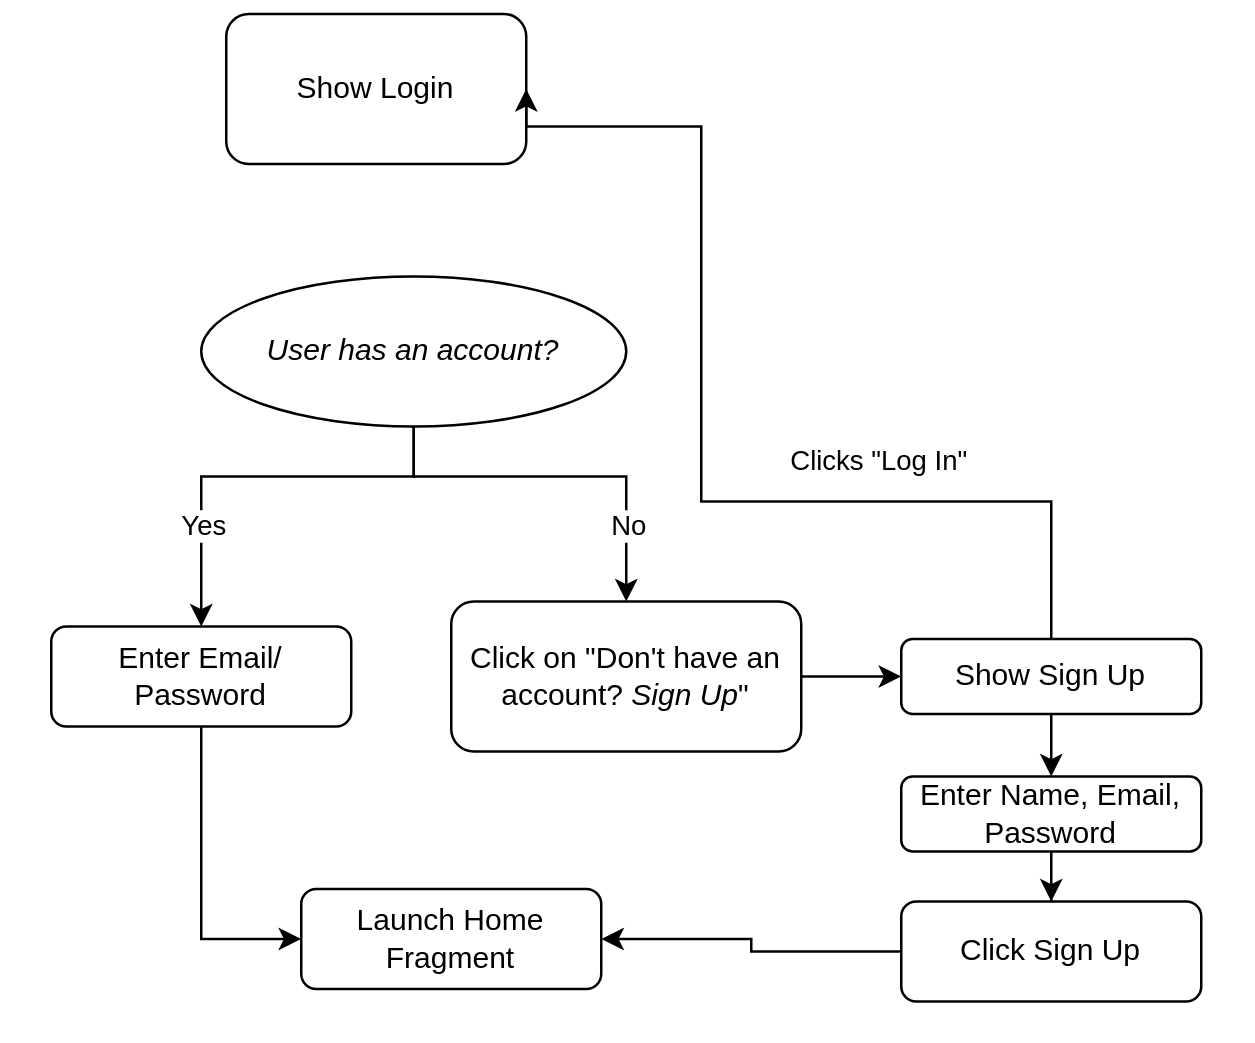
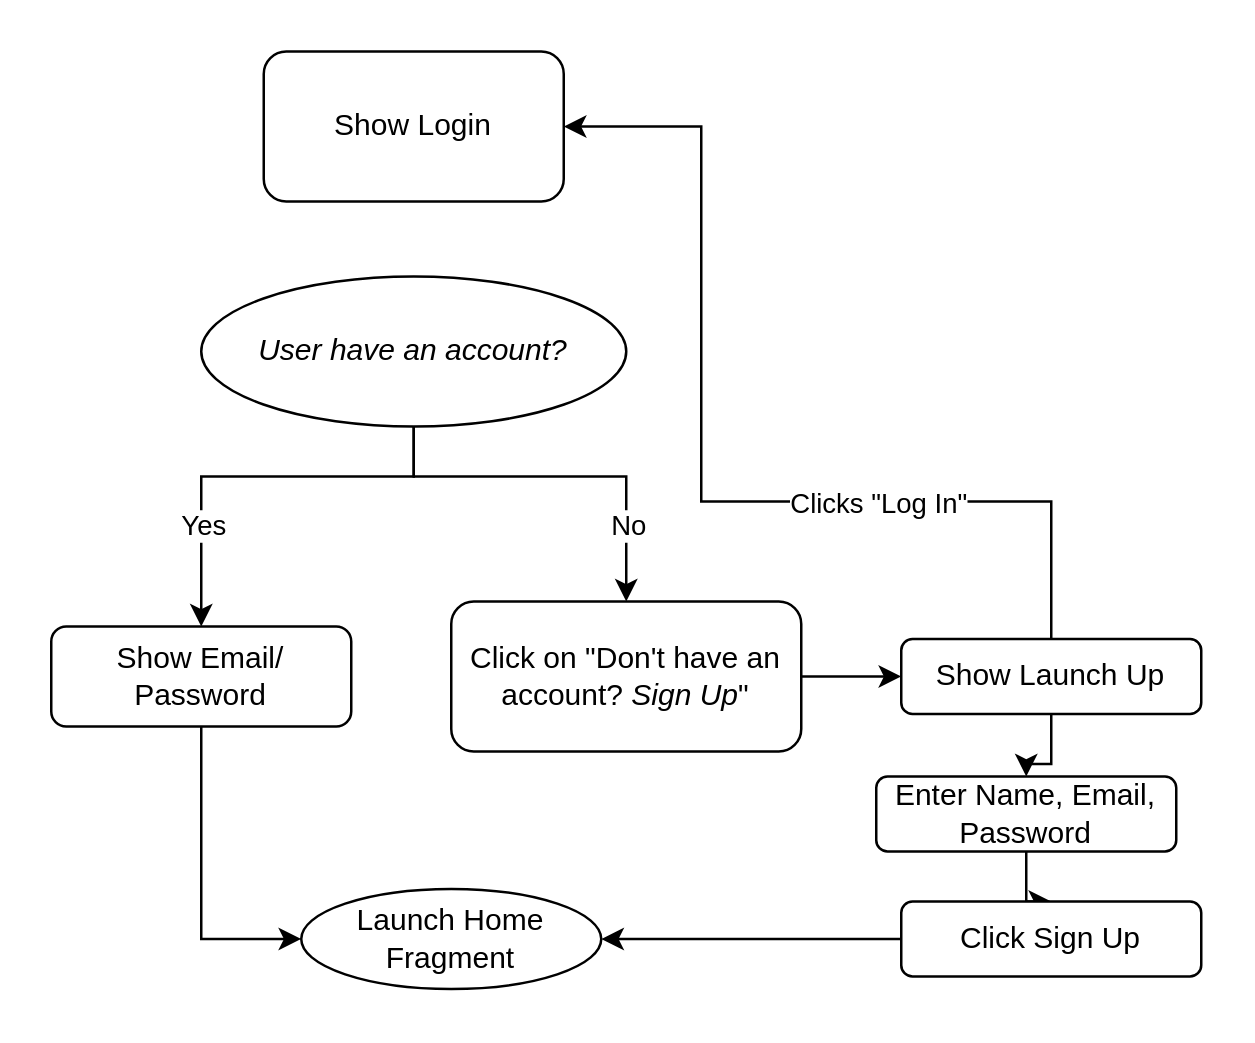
node "Show Login": moved (376, 89) -> (414, 126)
node "User has an account?": label "User has an account?" -> "User have an account?"
node "Enter Email/ Password": label "Enter Email/ Password" -> "Show Email/ Password"
node "Show Sign Up": label "Show Sign Up" -> "Show Launch Up"
node "Enter Name, Email, Password": moved (1051, 814) -> (1026, 814)
node "Launch Home Fragment": shape rounded rectangle -> ellipse
node "Click Sign Up": size 300x100 -> 300x75
